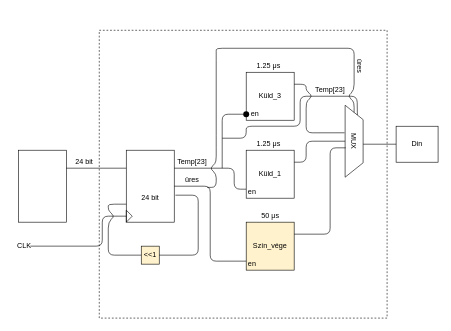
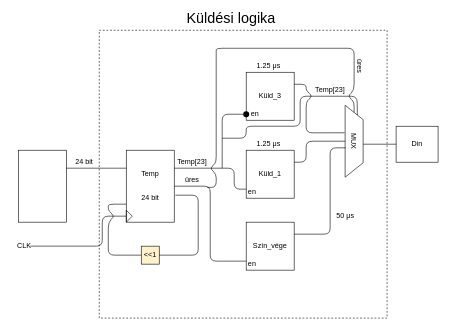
node "Küldési logika": added
node "Temp": added
node "50 μs": moved (270, 216) -> (345, 216)
node "Szín_vége": fillcolor #fff2cc -> #ffffff
